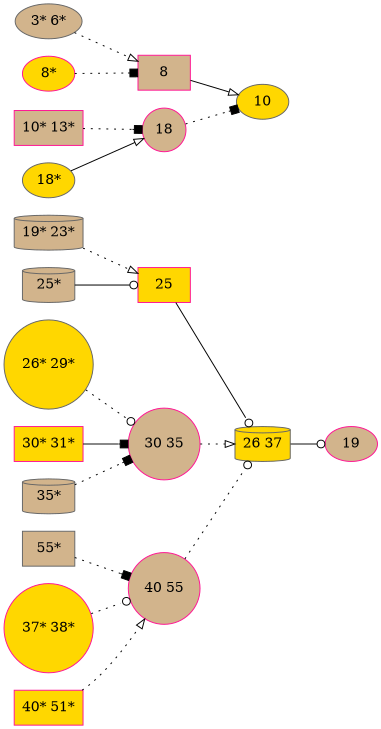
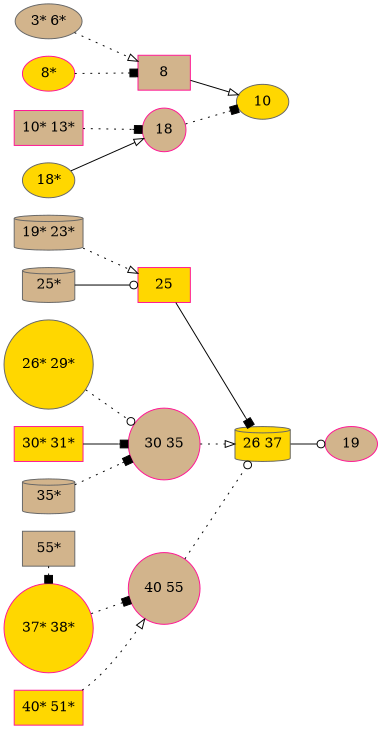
edge "25" -> "26 37": arrowhead odot -> box
edge "55*" -> "40 55": now "55*" -> "37* 38*"
edge "37* 38*" -> "40 55": arrowhead odot -> box
